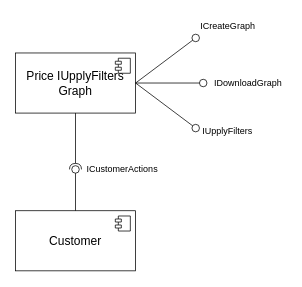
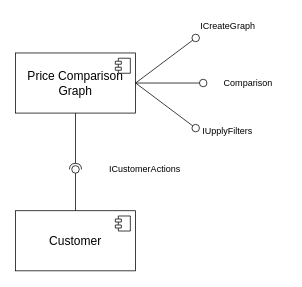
node "Price IUpplyFilters Graph": label "Price IUpplyFilters Graph" -> "Price Comparison Graph"
node "IDownloadGraph": label "IDownloadGraph" -> "Comparison"
node "ICustomerActions": moved (122, 169) -> (145, 169)
